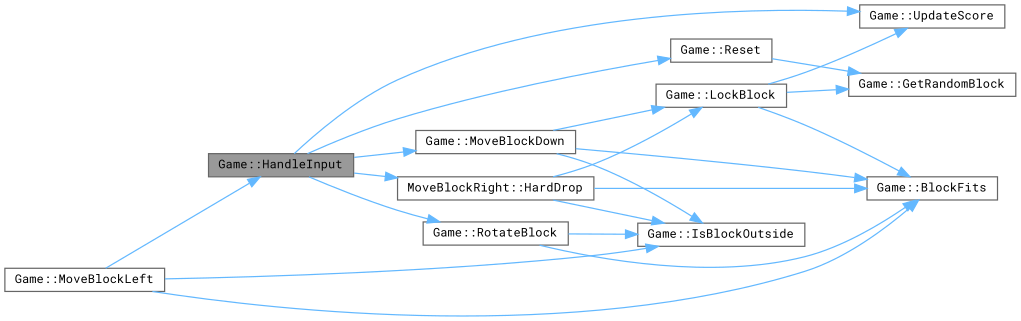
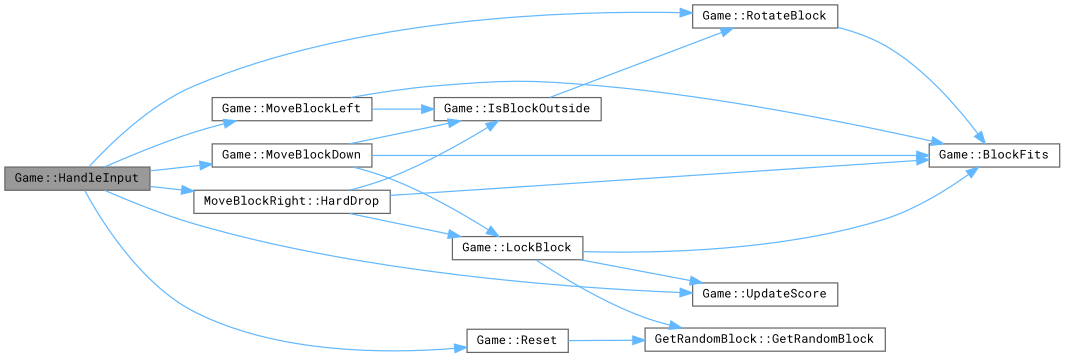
node "Game::GetRandomBlock": label "Game::GetRandomBlock" -> "GetRandomBlock::GetRandomBlock"
edge "Game::MoveBlockLeft" -> "Game::HandleInput": reversed
edge "Game::RotateBlock" -> "Game::IsBlockOutside": reversed
